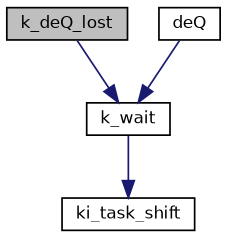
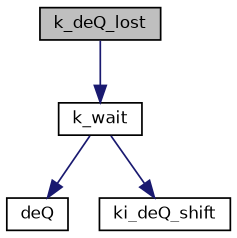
edge "deQ" -> "k_wait": reversed
node "ki_task_shift": label "ki_task_shift" -> "ki_deQ_shift"
